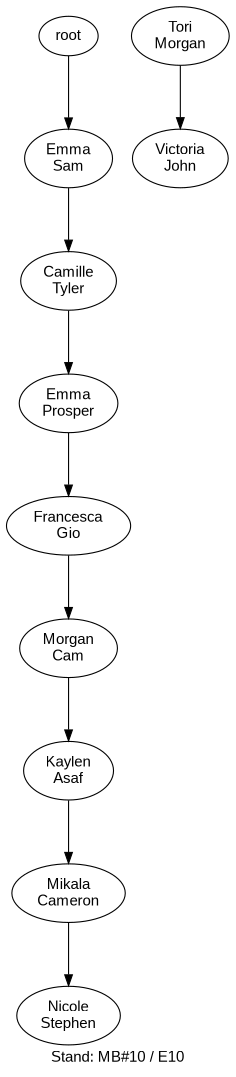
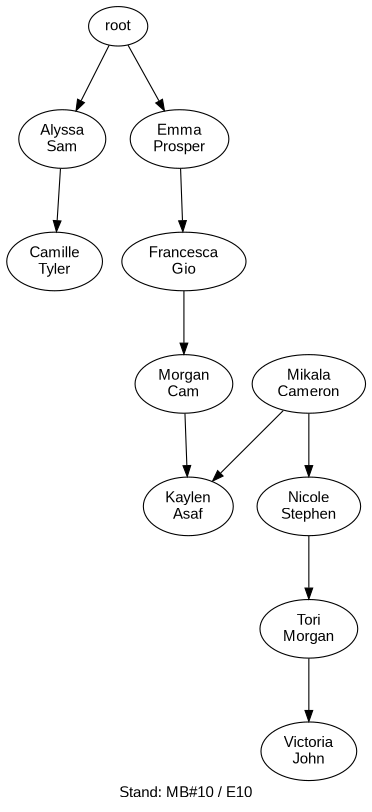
node "Emma Sam": label "Emma Sam" -> "Alyssa Sam"
edge "Camille Tyler" -> "Emma Prosper": now "root" -> "Emma Prosper"
edge "Nicole Stephen" -> "Tori Morgan": added
edge "Kaylen Asaf" -> "Mikala Cameron": reversed
